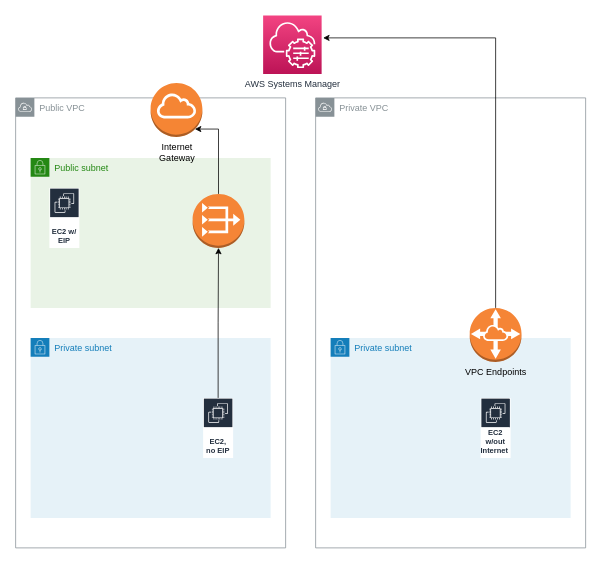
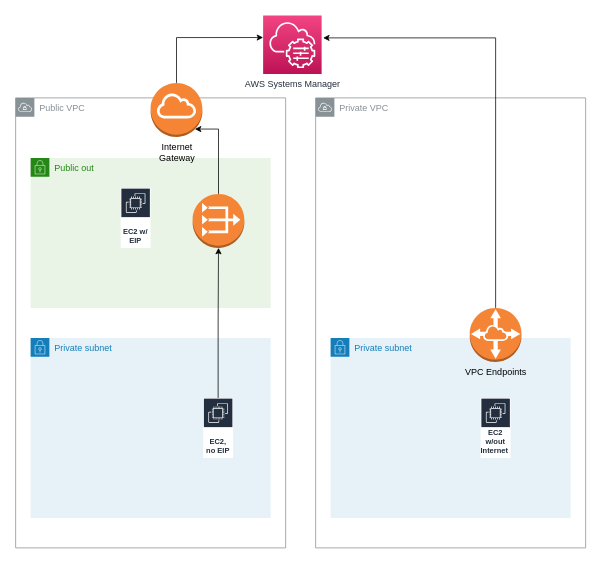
edge "Internet Gateway" -> "AWS Systems Manager": added
node "Public subnet": label "Public subnet" -> "Public out"
node "EC2 w/ EIP": moved (64, 218) -> (135, 218)
